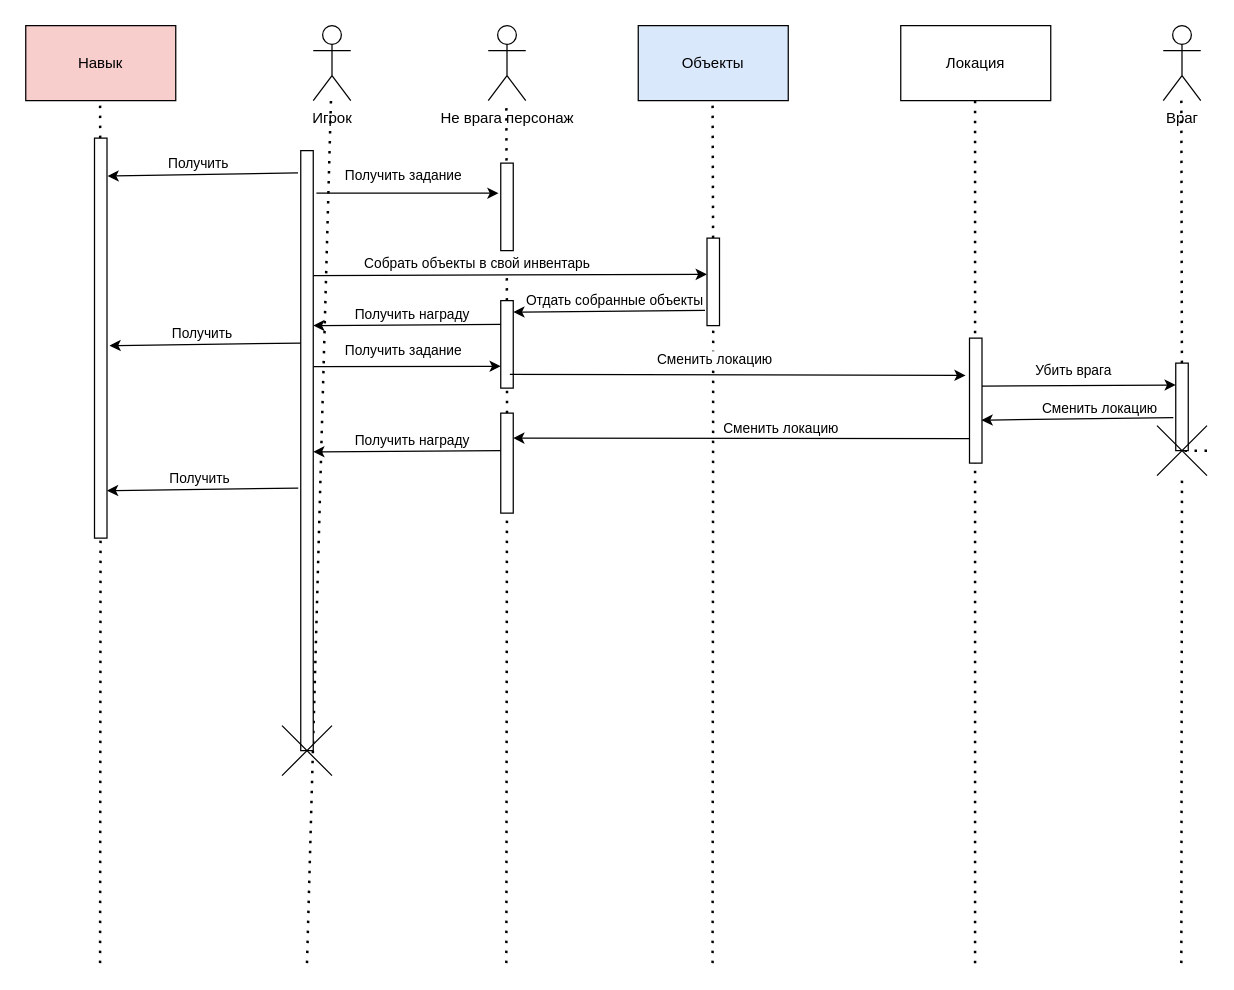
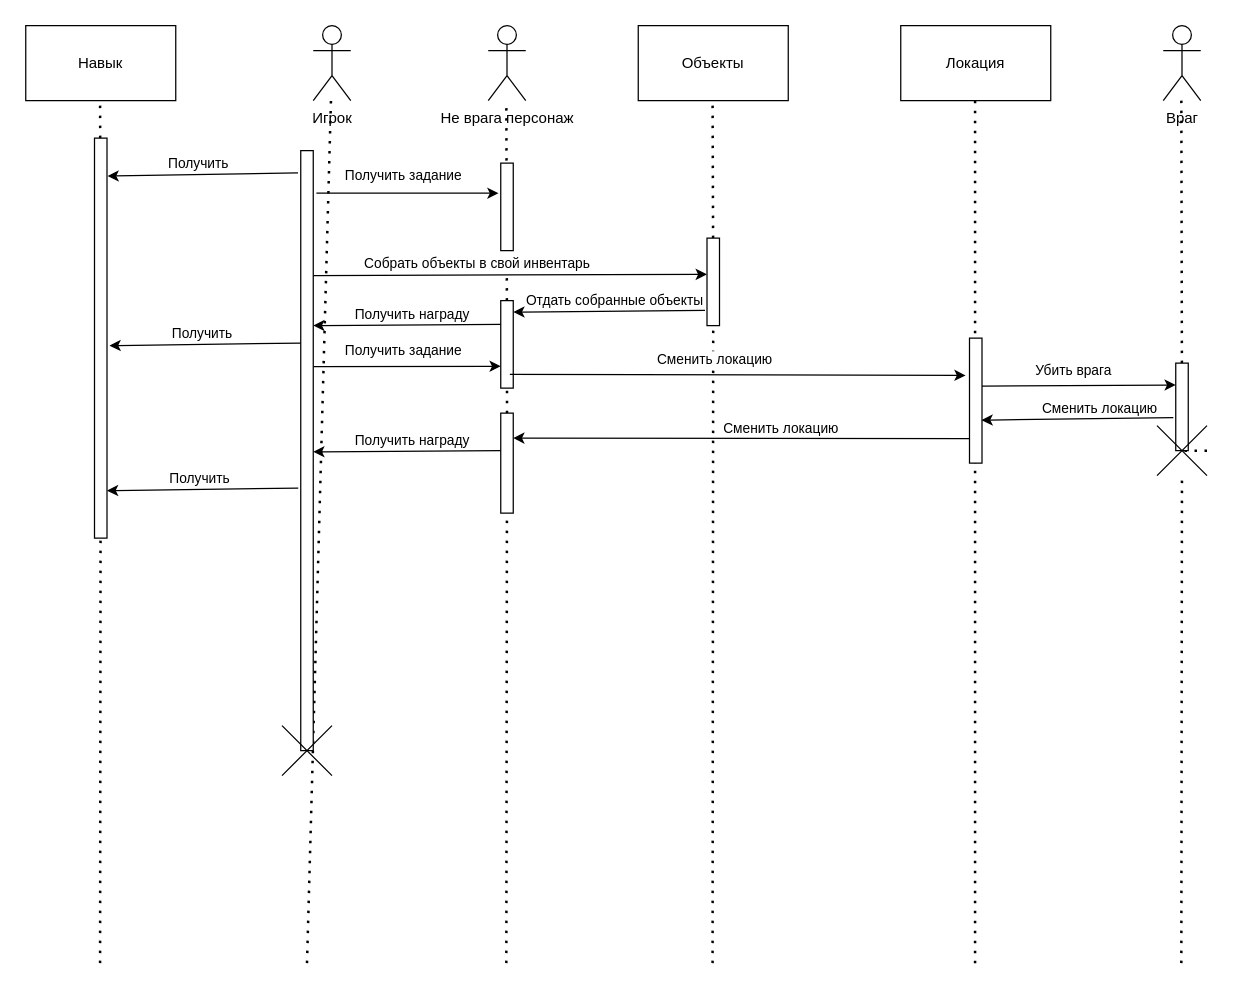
node "Навык": fillcolor #f8cecc -> #ffffff
node "Объекты": fillcolor #dae8fc -> #ffffff
